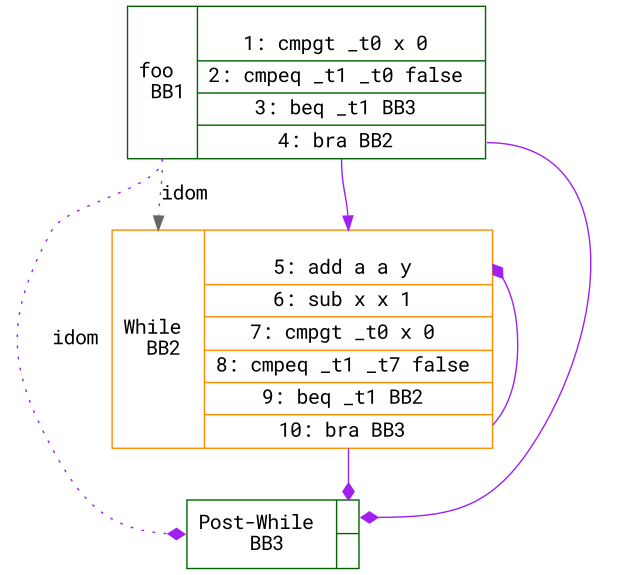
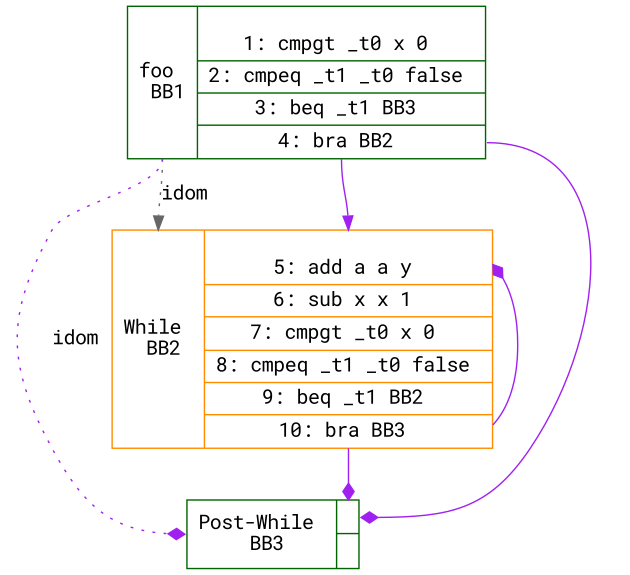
node "While": text "8: cmpeq _t1 _t7 false" -> "8: cmpeq _t1 _t0 false"
